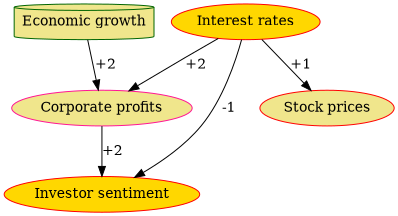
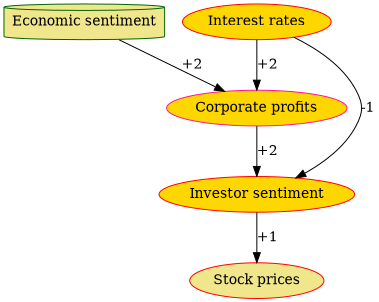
node "Economic growth": label "Economic growth" -> "Economic sentiment"
edge "Interest rates" -> "Stock prices": now "Investor sentiment" -> "Stock prices"
node "Corporate profits": fillcolor khaki -> gold
